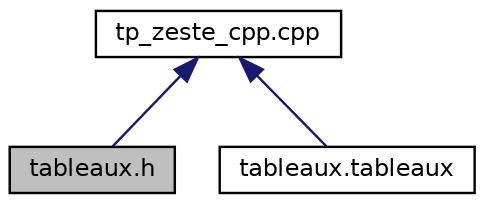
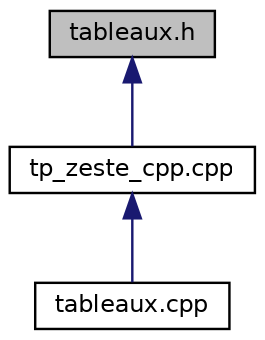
edge "tableaux.h" -> "tp_zeste_cpp.cpp": reversed
node "tableaux.tableaux": label "tableaux.tableaux" -> "tableaux.cpp"
